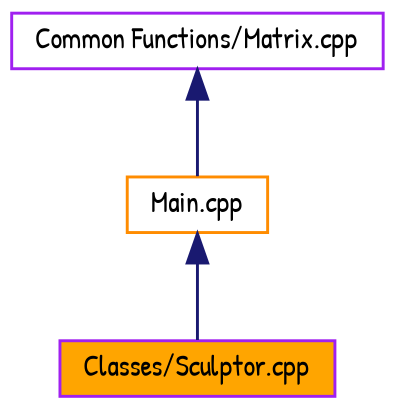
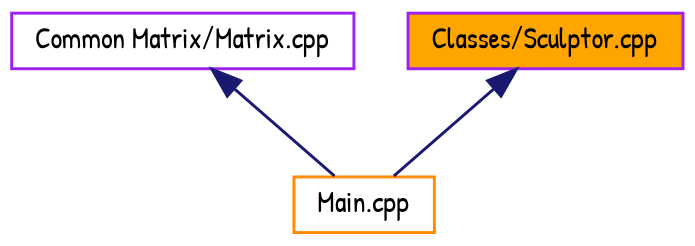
node "Common Functions/Matrix.cpp": label "Common Functions/Matrix.cpp" -> "Common Matrix/Matrix.cpp"
edge "Classes/Sculptor.cpp" -> "Main.cpp": reversed
